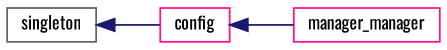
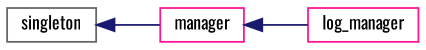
node "config": label "config" -> "manager"
node "manager_manager": label "manager_manager" -> "log_manager"
